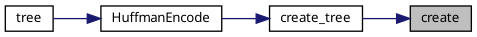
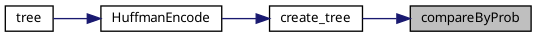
node "create": label "create" -> "compareByProb"
